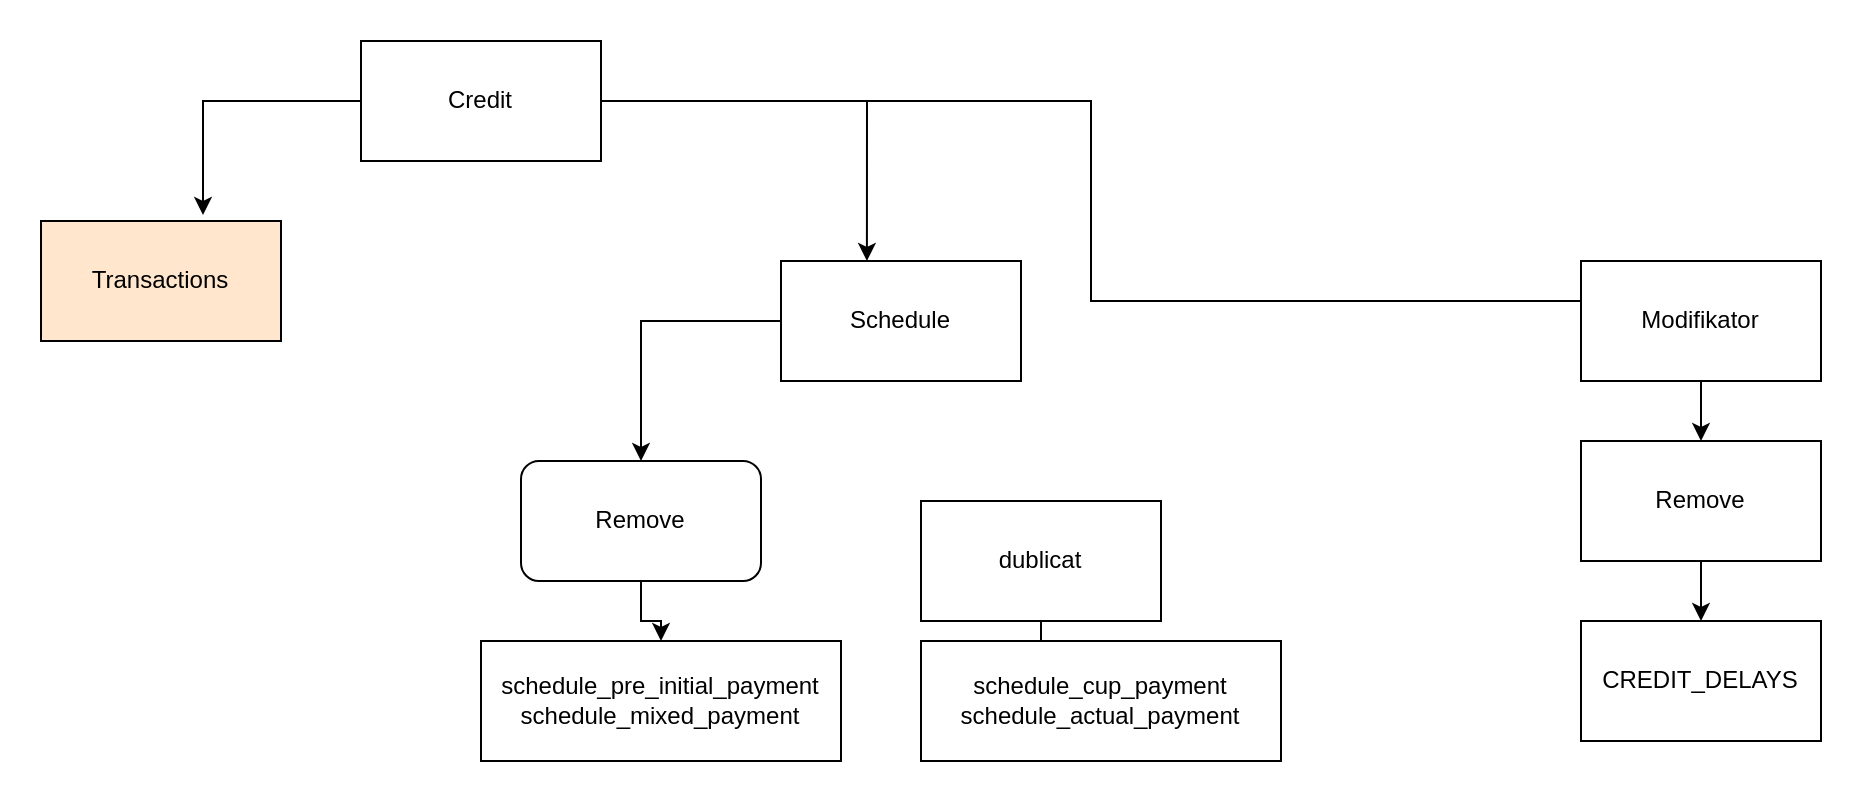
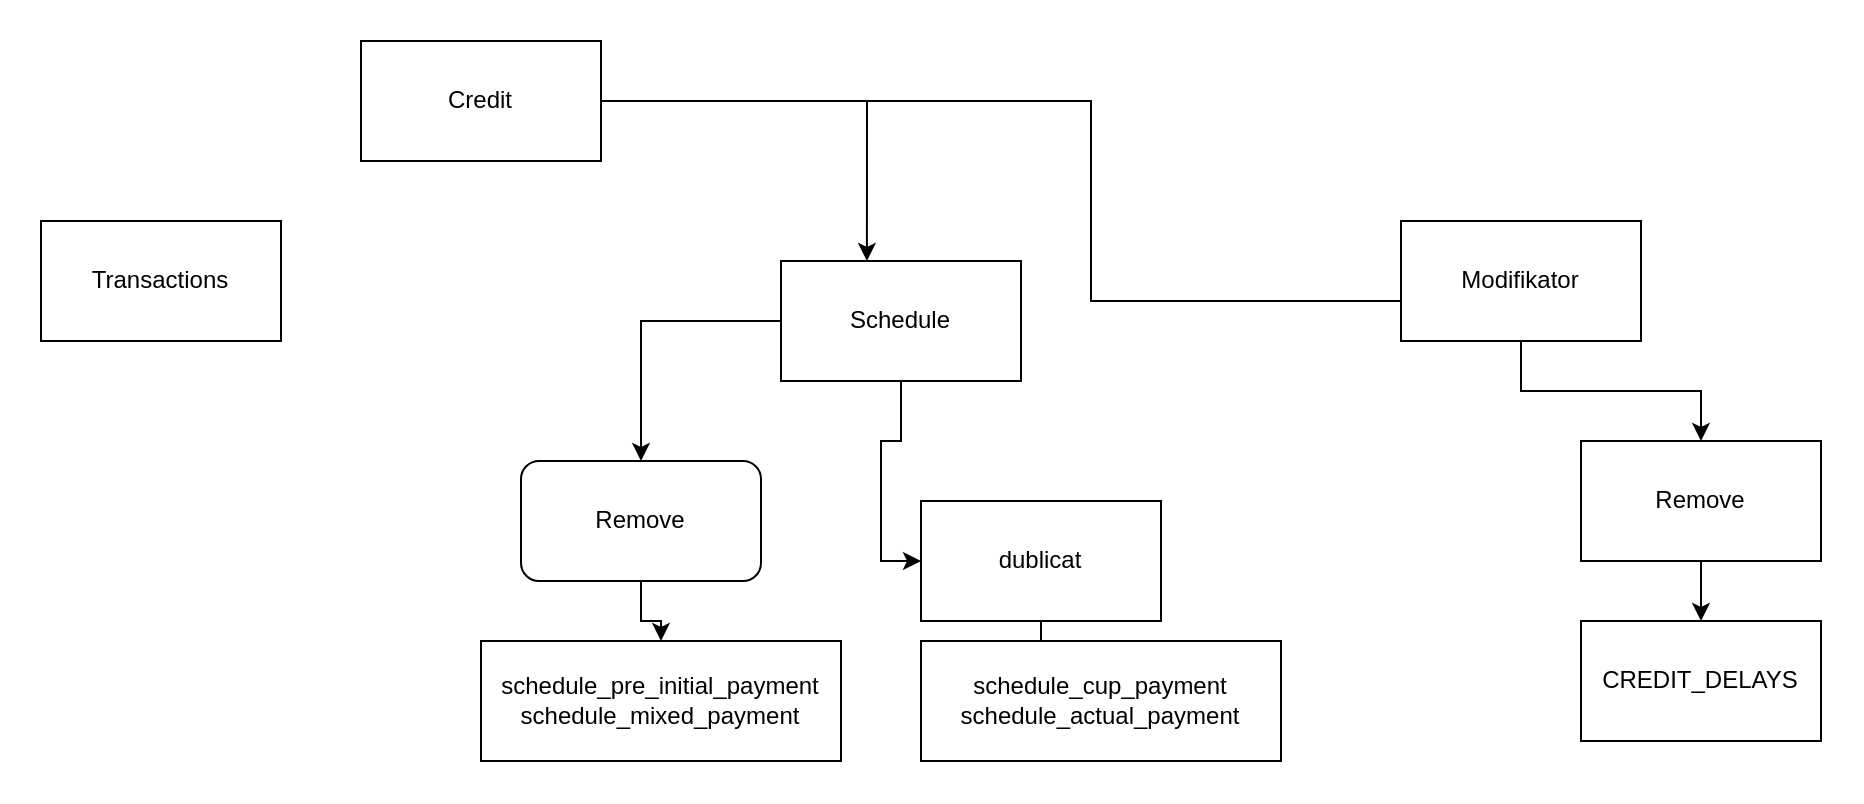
edge "Credit" -> "Transactions": removed
node "Transactions": fillcolor #ffe6cc -> #ffffff
node "Modifikator": moved (1701, 321) -> (1521, 281)
edge "Schedule" -> "dublicat": added
